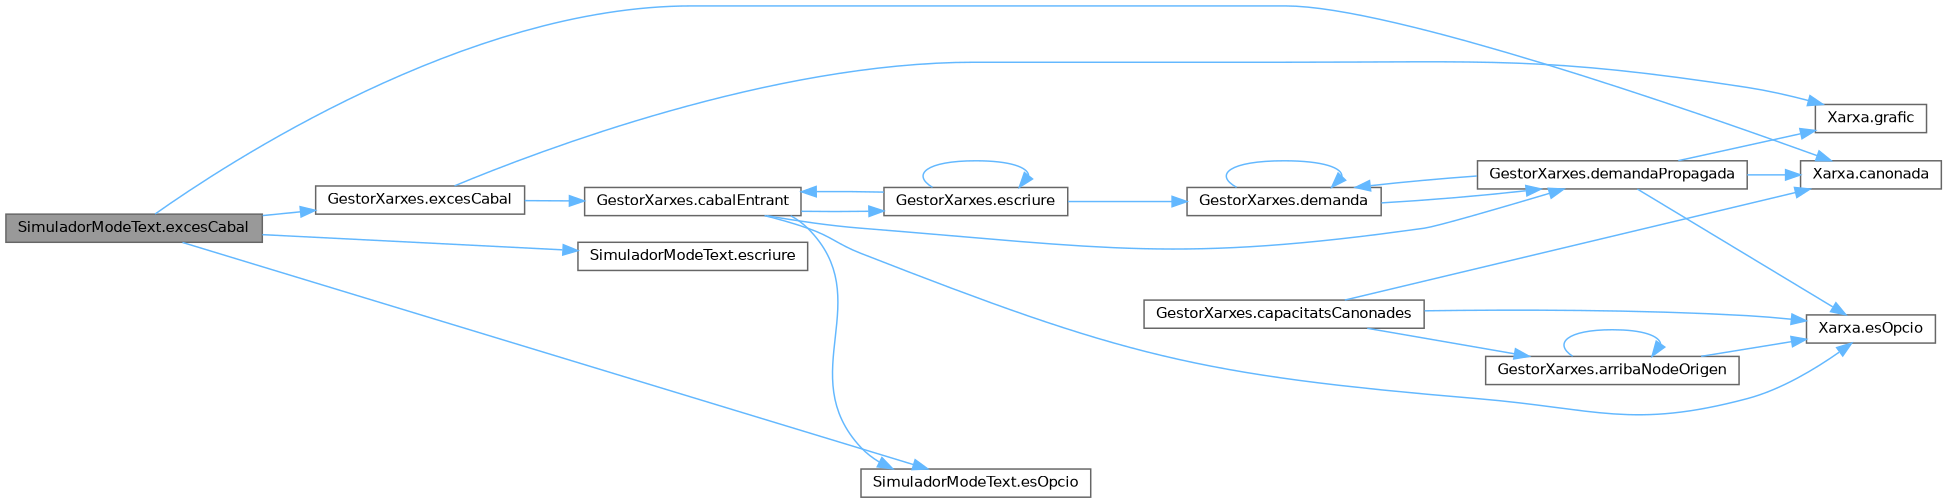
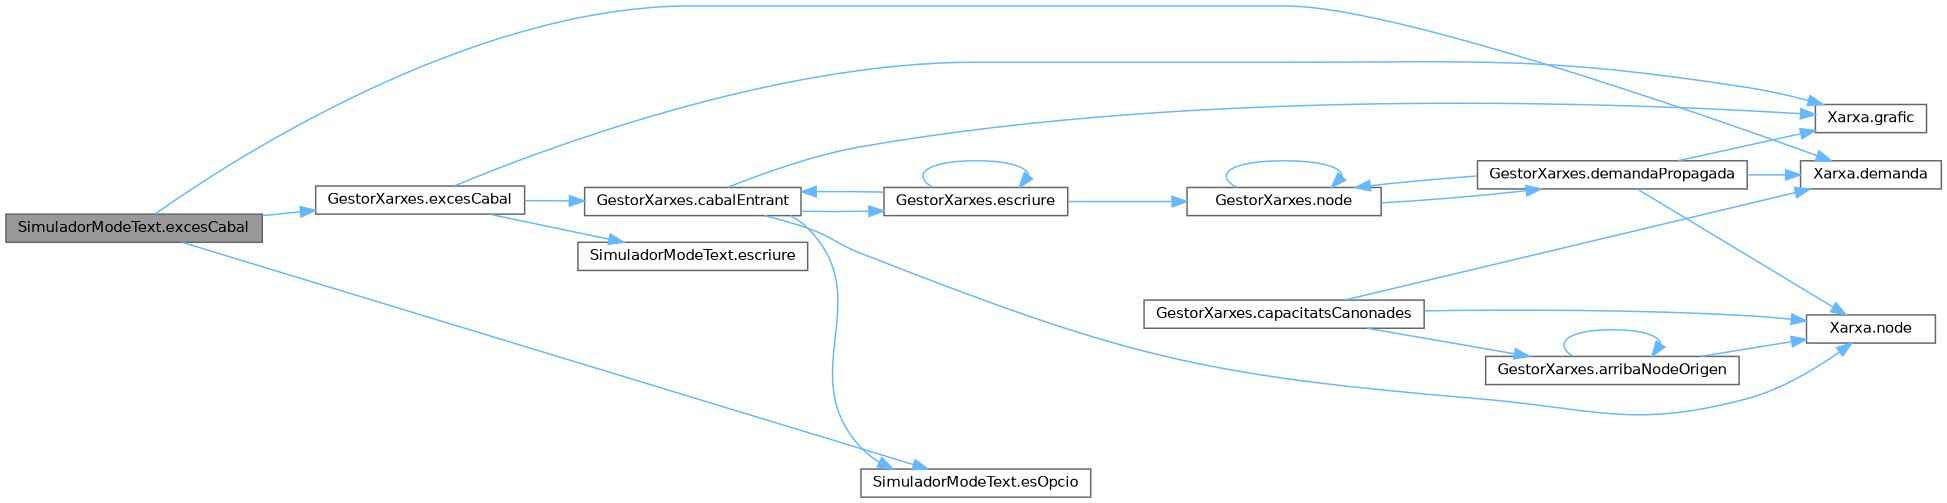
node "Xarxa.canonada": label "Xarxa.canonada" -> "Xarxa.demanda"
node "GestorXarxes.demanda": label "GestorXarxes.demanda" -> "GestorXarxes.node"
edge "SimuladorModeText.excesCabal" -> "SimuladorModeText.escriure": now "GestorXarxes.excesCabal" -> "SimuladorModeText.escriure"
edge "GestorXarxes.cabalEntrant" -> "GestorXarxes.demandaPropagada": now "GestorXarxes.cabalEntrant" -> "Xarxa.grafic"
node "Xarxa.esOpcio": label "Xarxa.esOpcio" -> "Xarxa.node"
